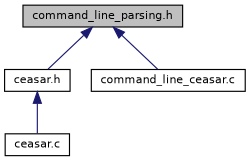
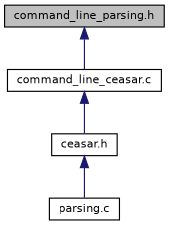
edge "ceasar.h" -> "command_line_parsing.h": now "ceasar.h" -> "command_line_ceasar.c"
node "ceasar.c": label "ceasar.c" -> "parsing.c"
